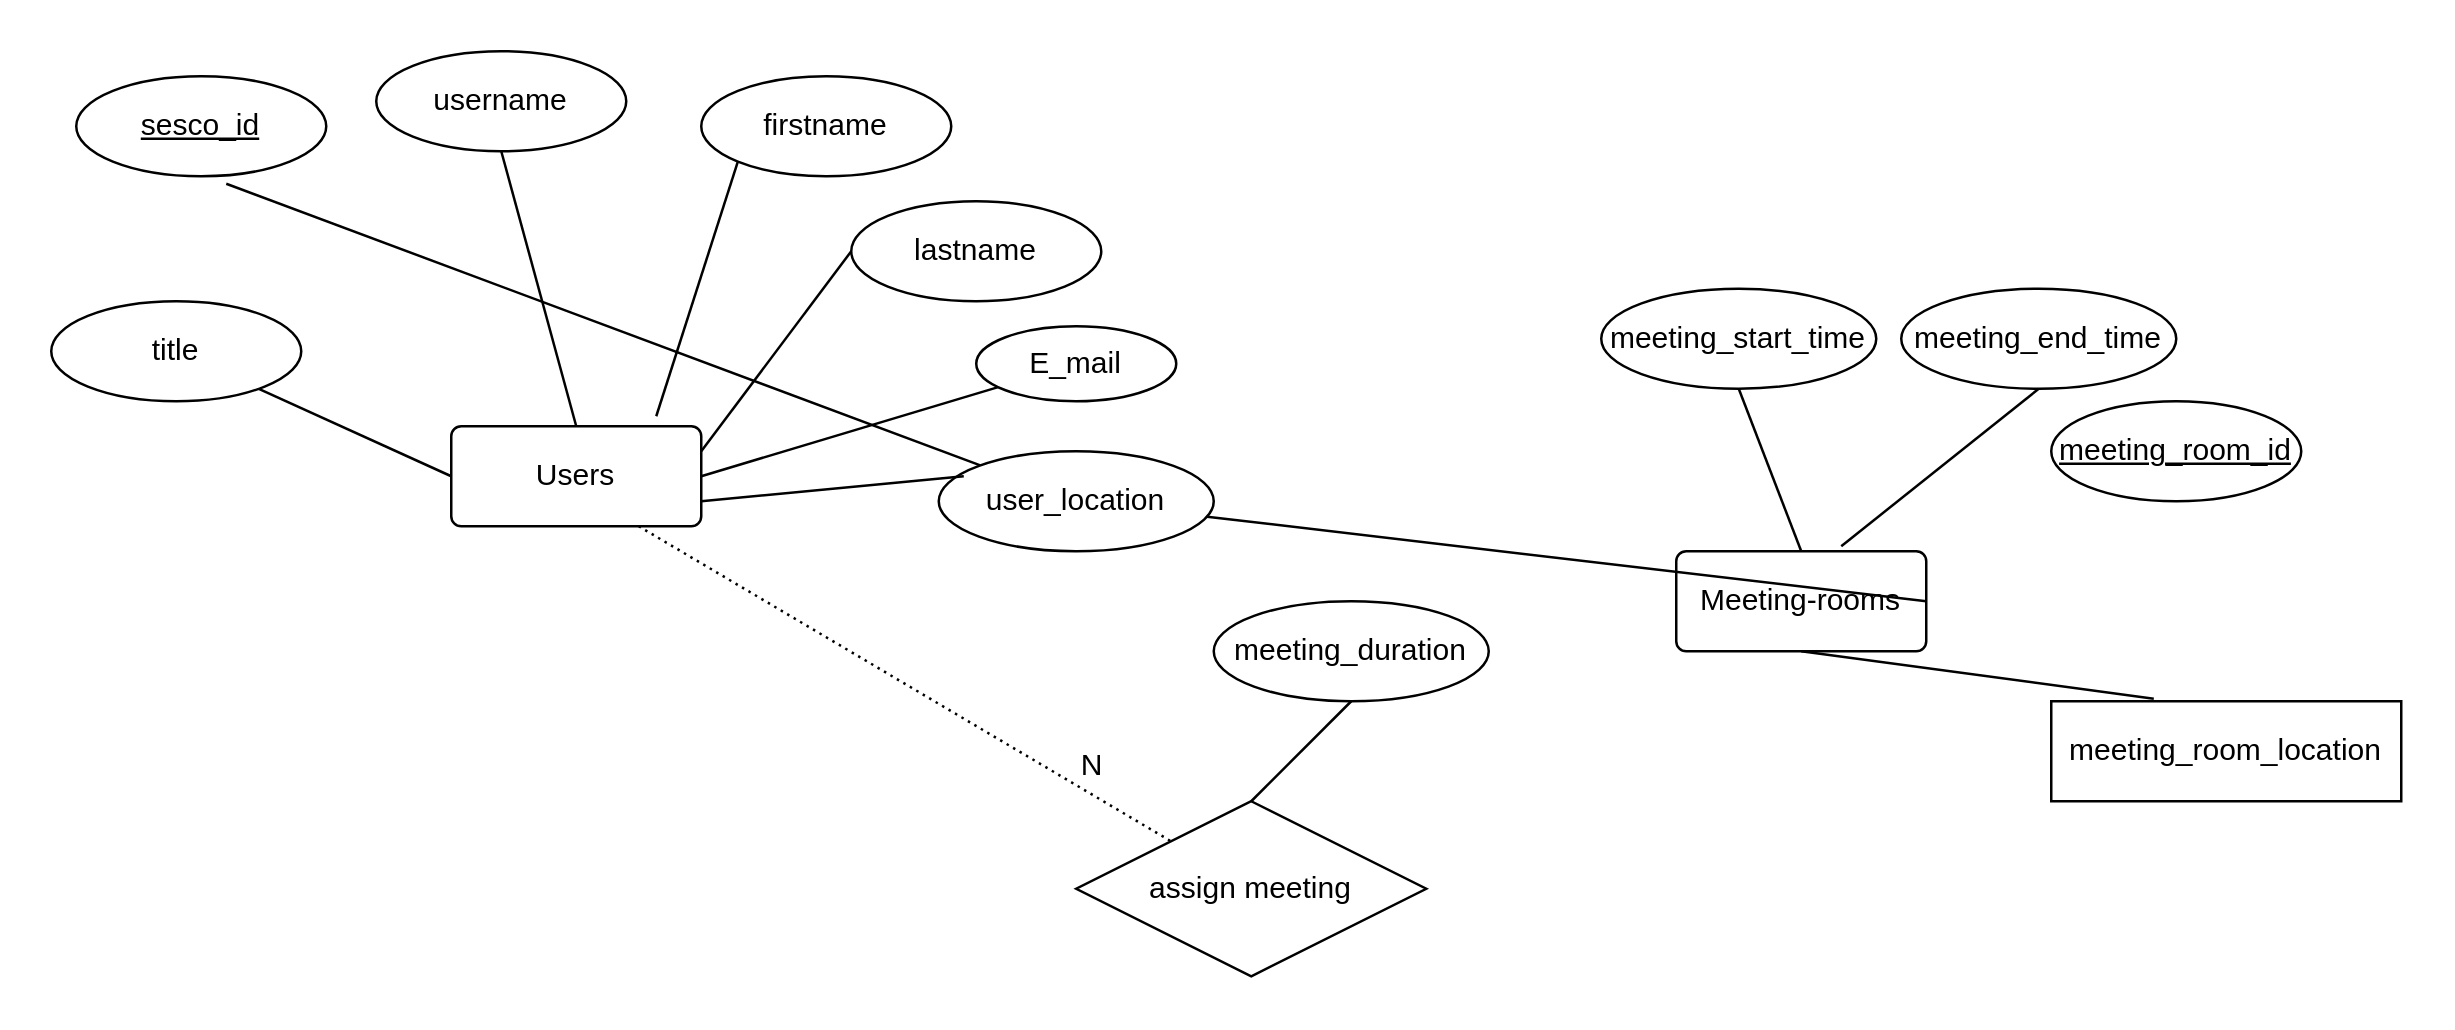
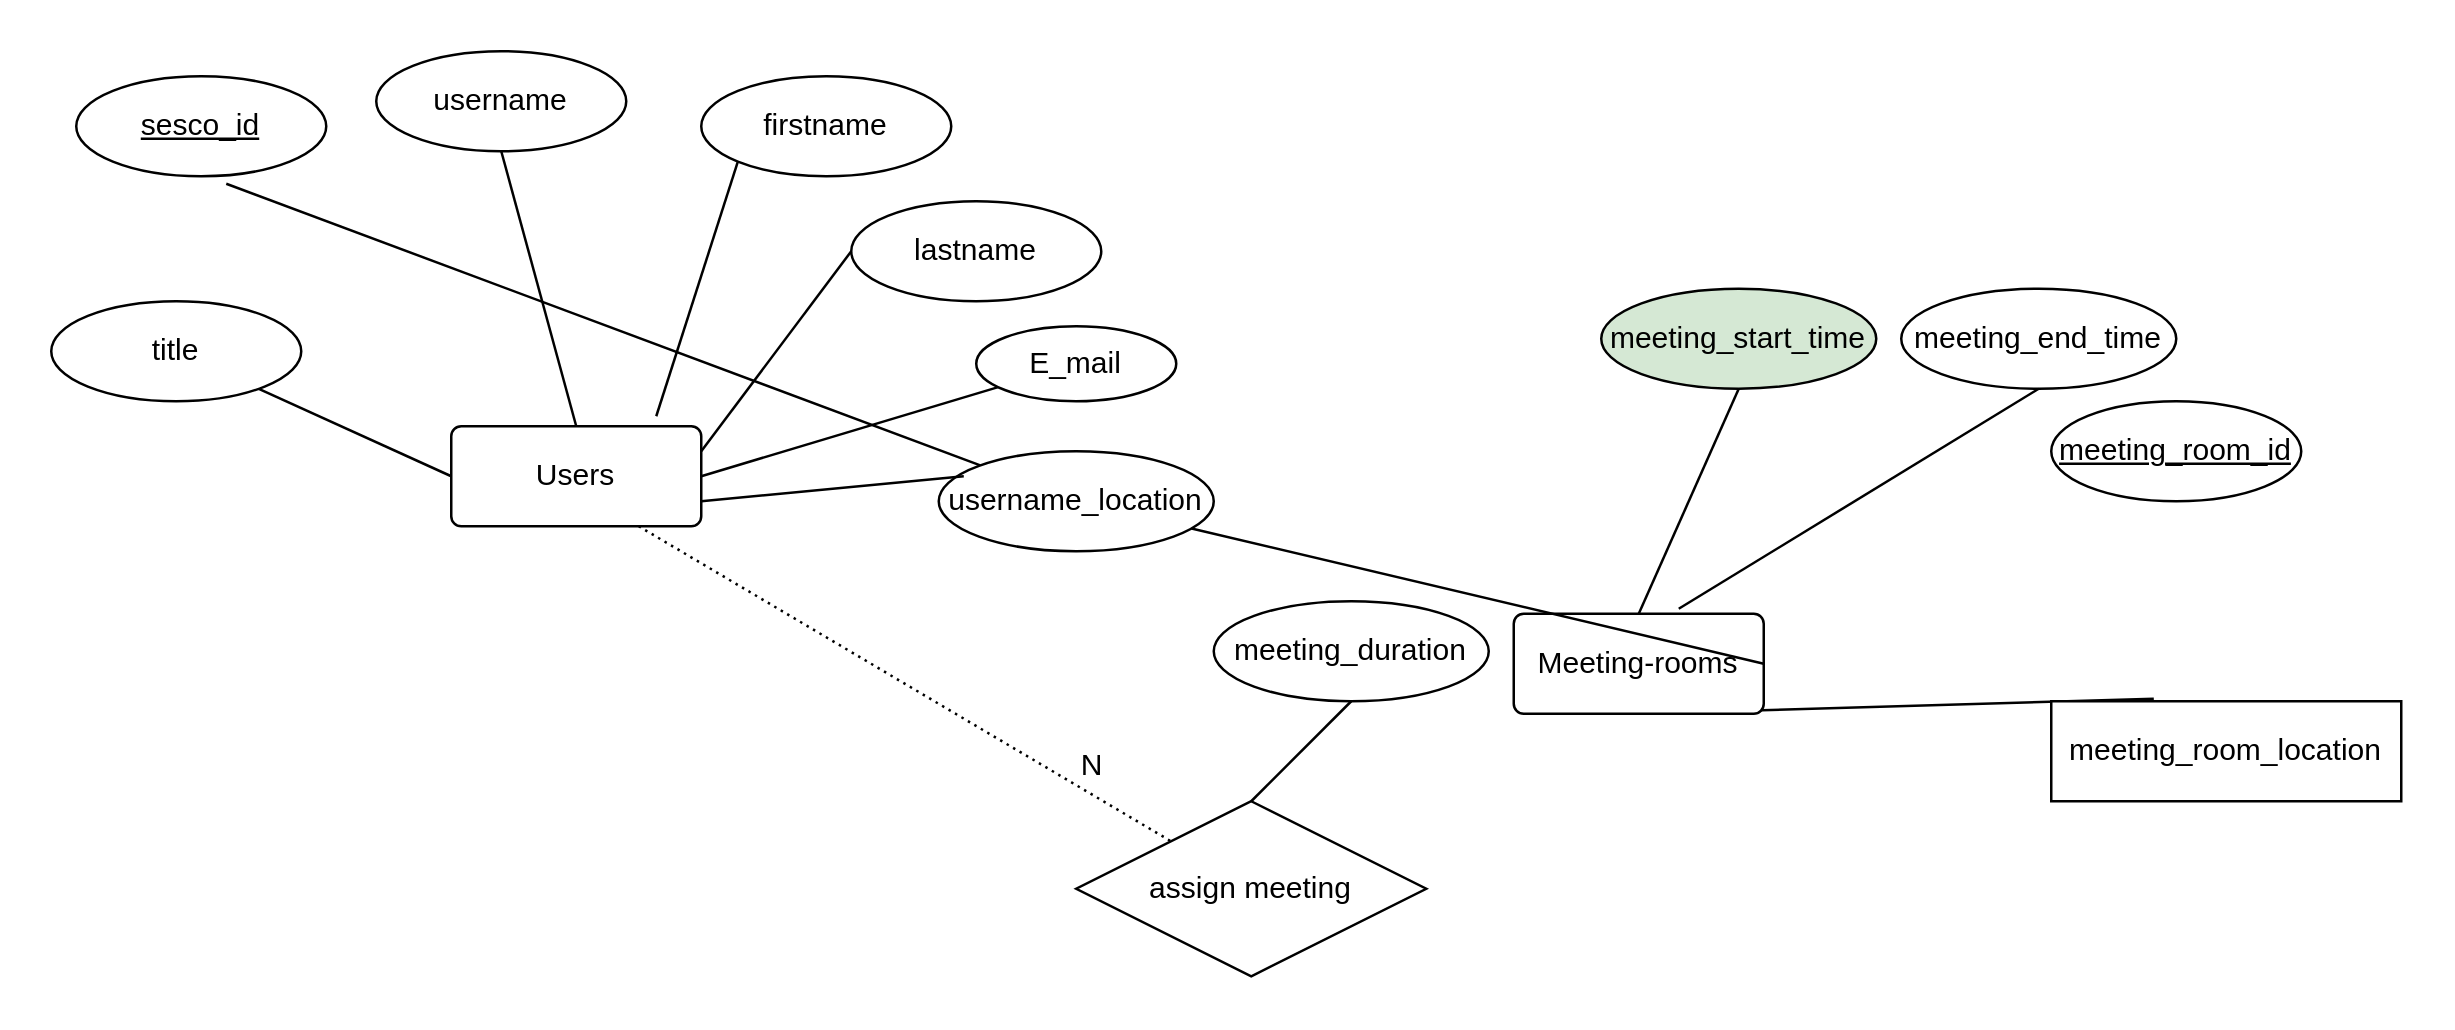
node "meeting_start_time": fillcolor #ffffff -> #d5e8d4
node "user_location": label "user_location" -> "username_location"
node "Meeting-rooms": moved (1801, 601) -> (1639, 664)
